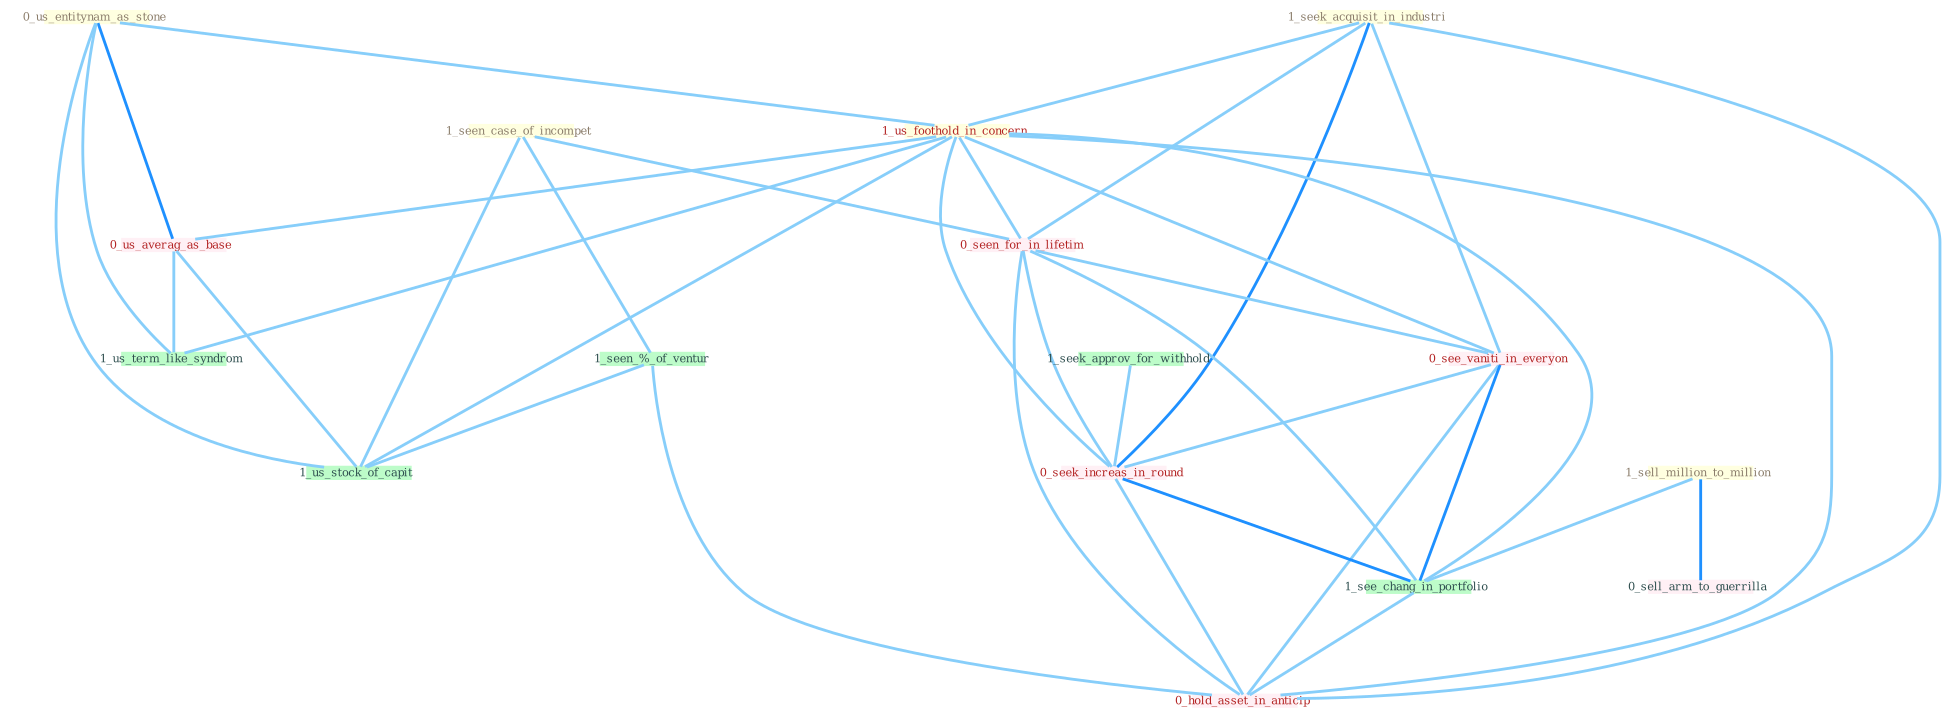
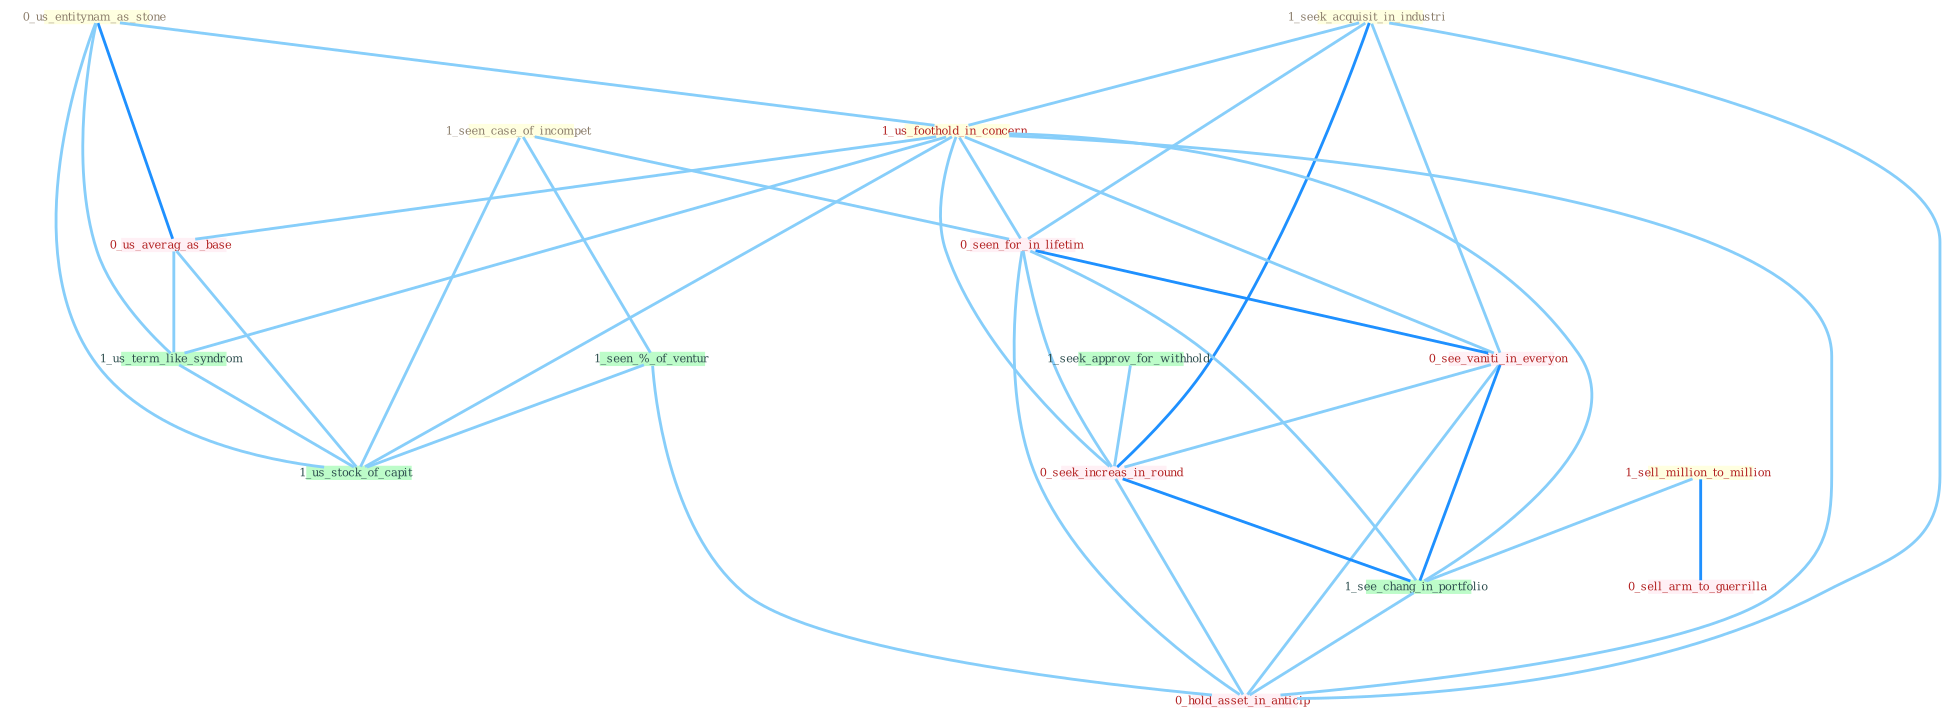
edge "0_seen_for_in_lifetim" -- "0_see_vaniti_in_everyon": color #87cefa -> #1e90ff
edge "1_us_term_like_syndrom" -- "1_us_stock_of_capit": added
node "1_sell_million_to_million": fontcolor #8b7d6b -> #b22222
node "0_sell_arm_to_guerrilla": fontcolor #2f4f4f -> #b22222
